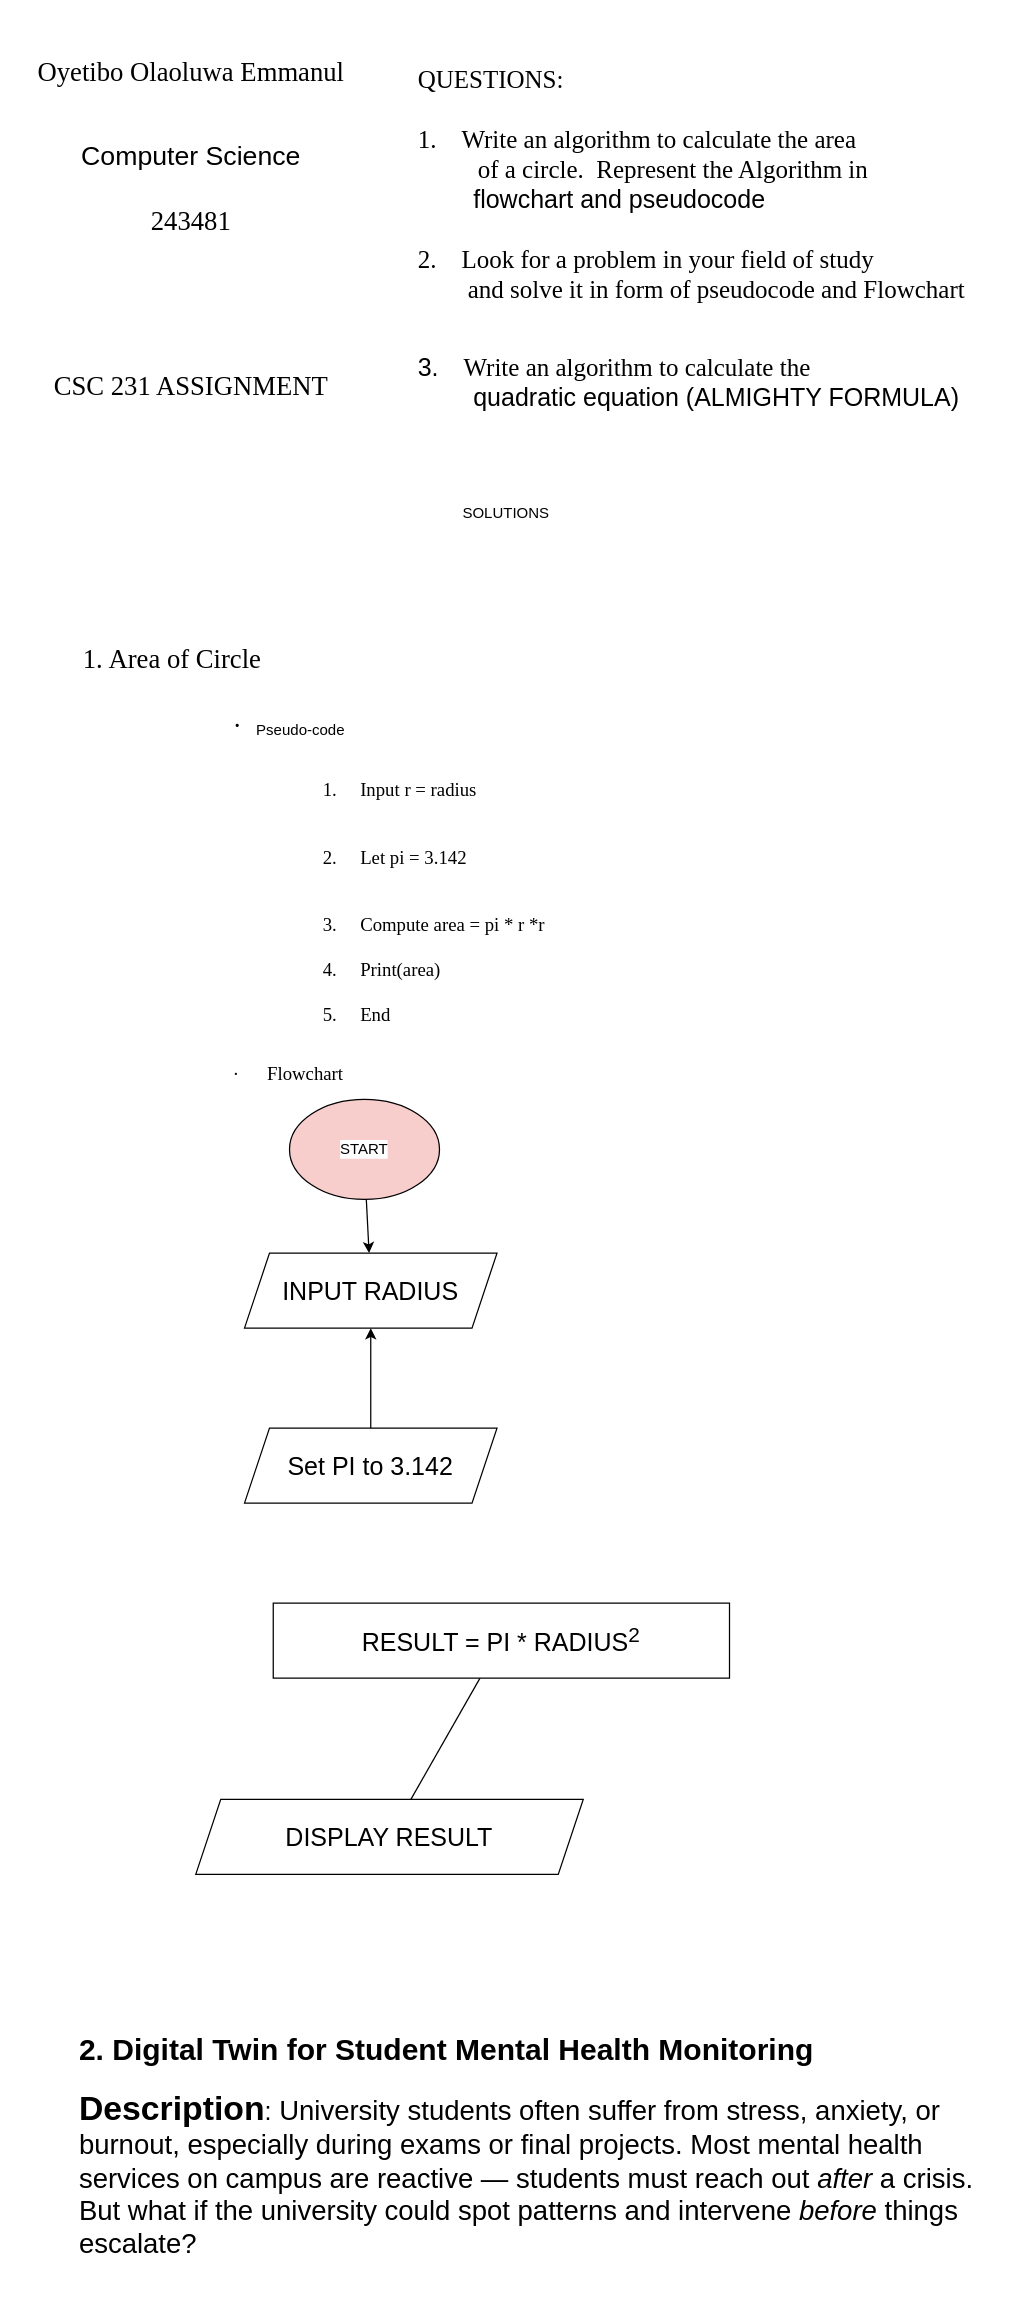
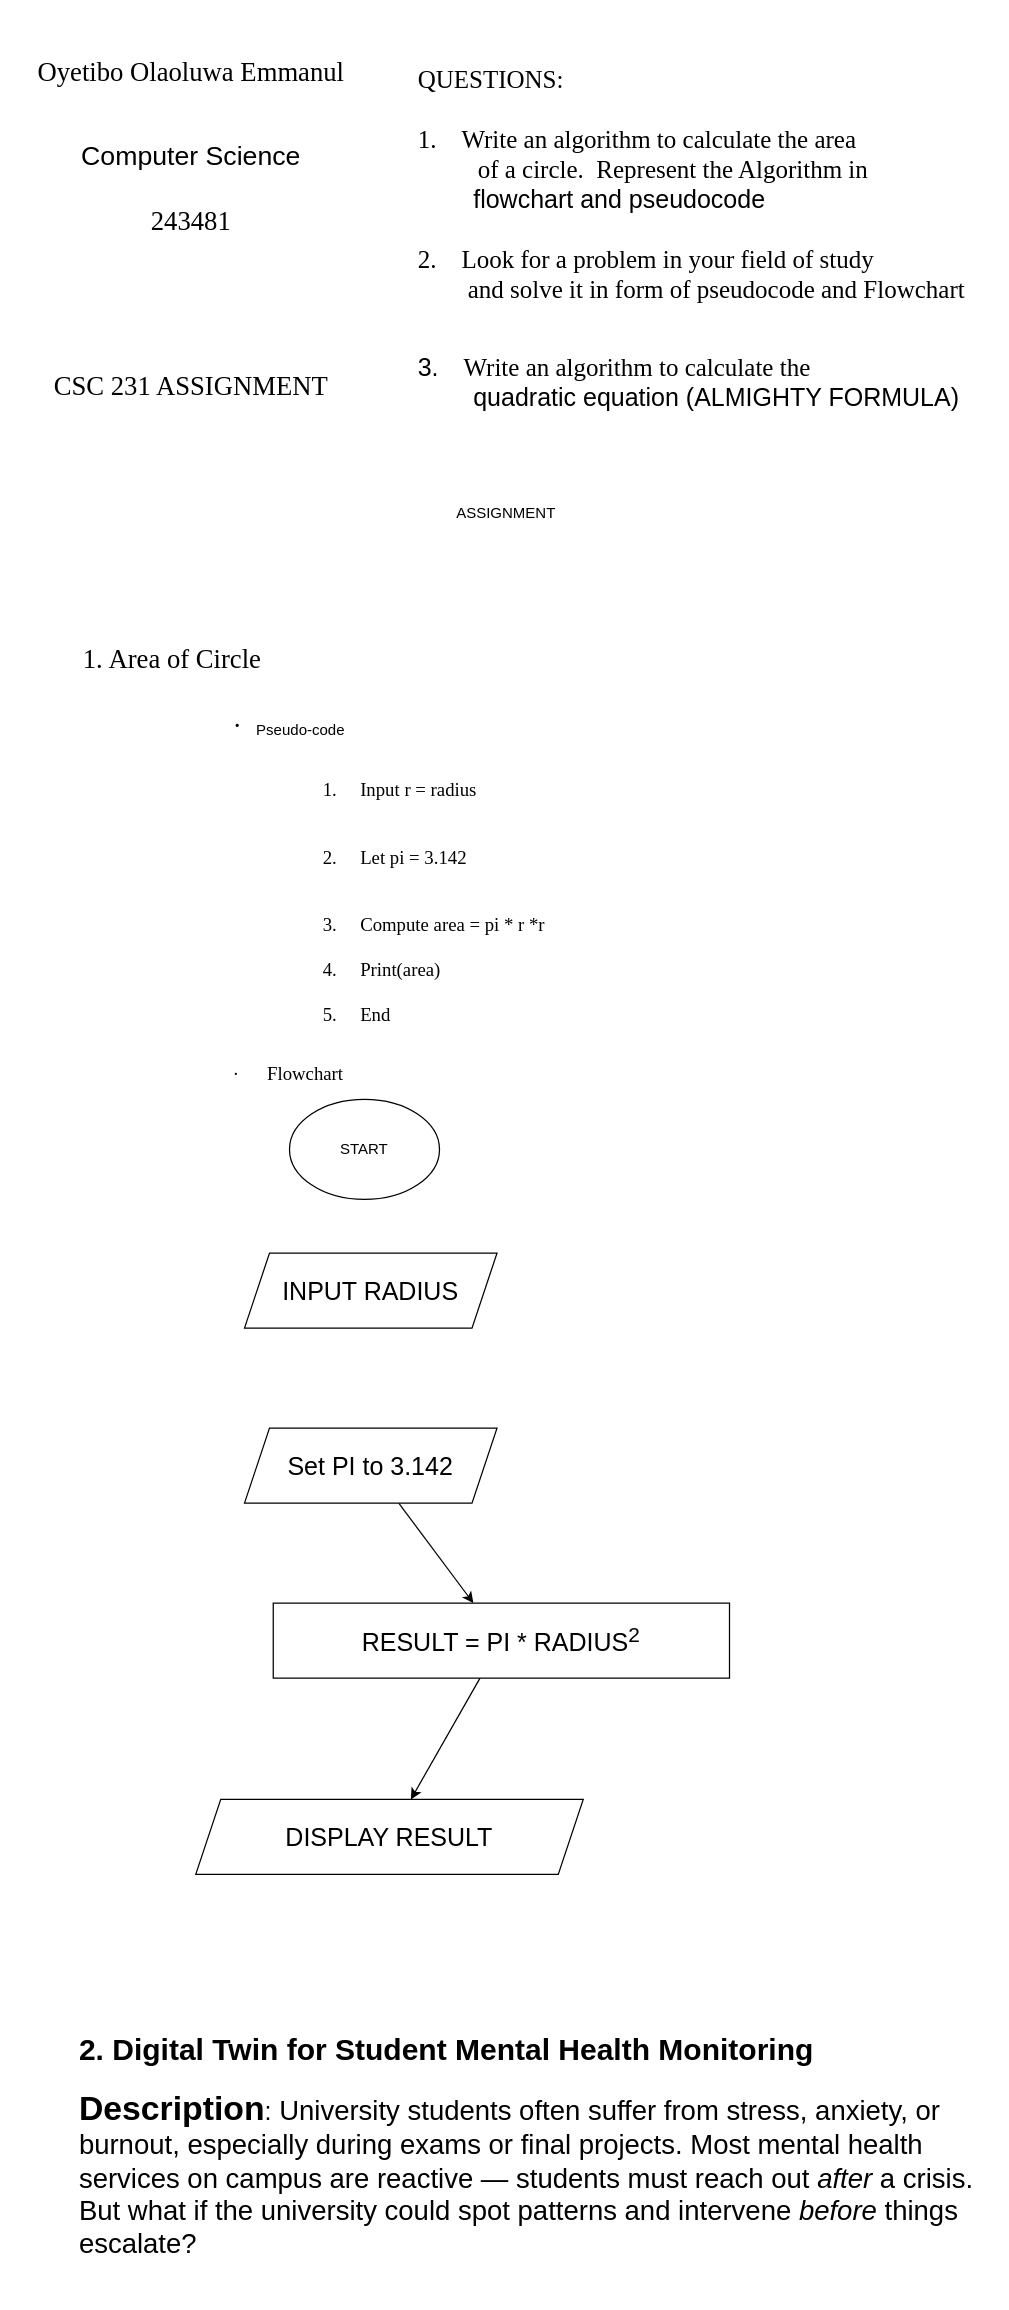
node "SOLUTIONS": label "SOLUTIONS" -> "ASSIGNMENT"
node "START": fillcolor #f8cecc -> #ffffff
edge "START" -> "INPUT RADIUS": removed
edge "Set PI to 3.142" -> "INPUT RADIUS": now "Set PI to 3.142" -> "RESULT = PI * RADIUS2"
edge "RESULT = PI * RADIUS2" -- "DISPLAY RESULT": arrowhead none -> classic
